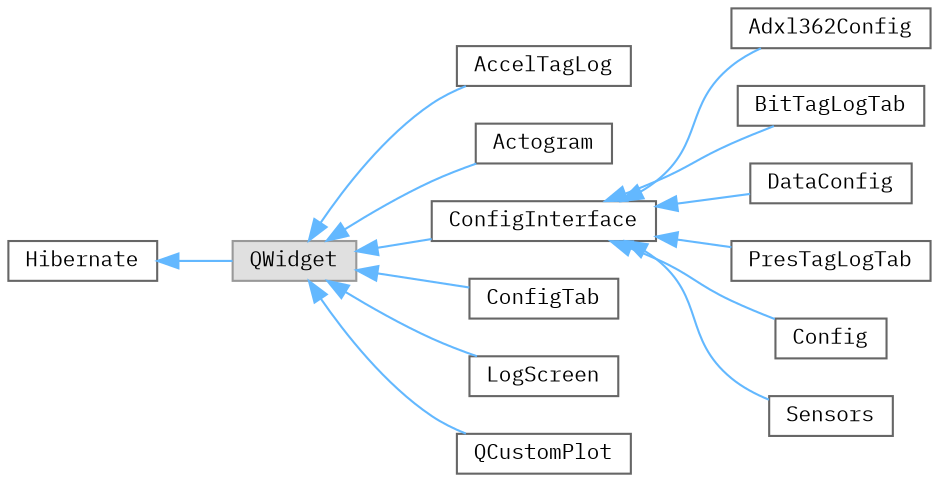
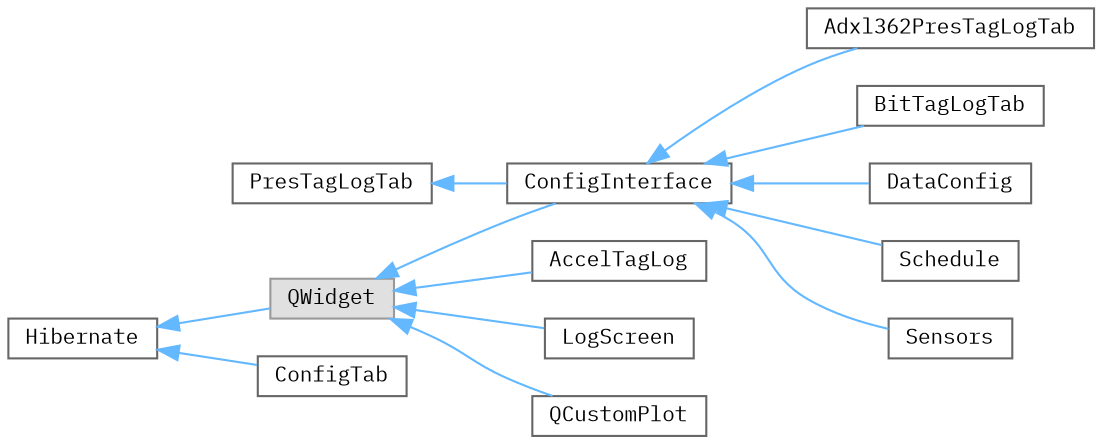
node "Adxl362Config": label "Adxl362Config" -> "Adxl362PresTagLogTab"
node "Actogram": removed
edge "PresTagLogTab" -> "ConfigInterface": reversed
edge "ConfigTab" -> "QWidget": now "ConfigTab" -> "Hibernate"
node "Config": label "Config" -> "Schedule"
